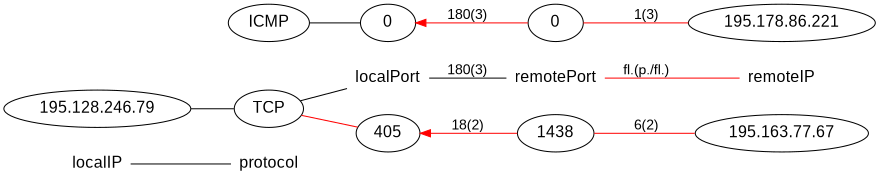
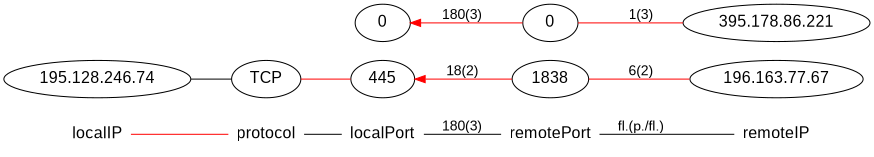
node "ICMP": removed
node "195.178.86.221": label "195.178.86.221" -> "395.178.86.221"
edge "remotePort" -- "remoteIP": color red -> black
edge "localPort" -- "TCP": now "localPort" -- "protocol"
node "195.128.246.79": label "195.128.246.79" -> "195.128.246.74"
node "405": label "405" -> "445"
node "1438": label "1438" -> "1838"
node "195.163.77.67": label "195.163.77.67" -> "196.163.77.67"
edge "localIP" -- "protocol": color black -> red
